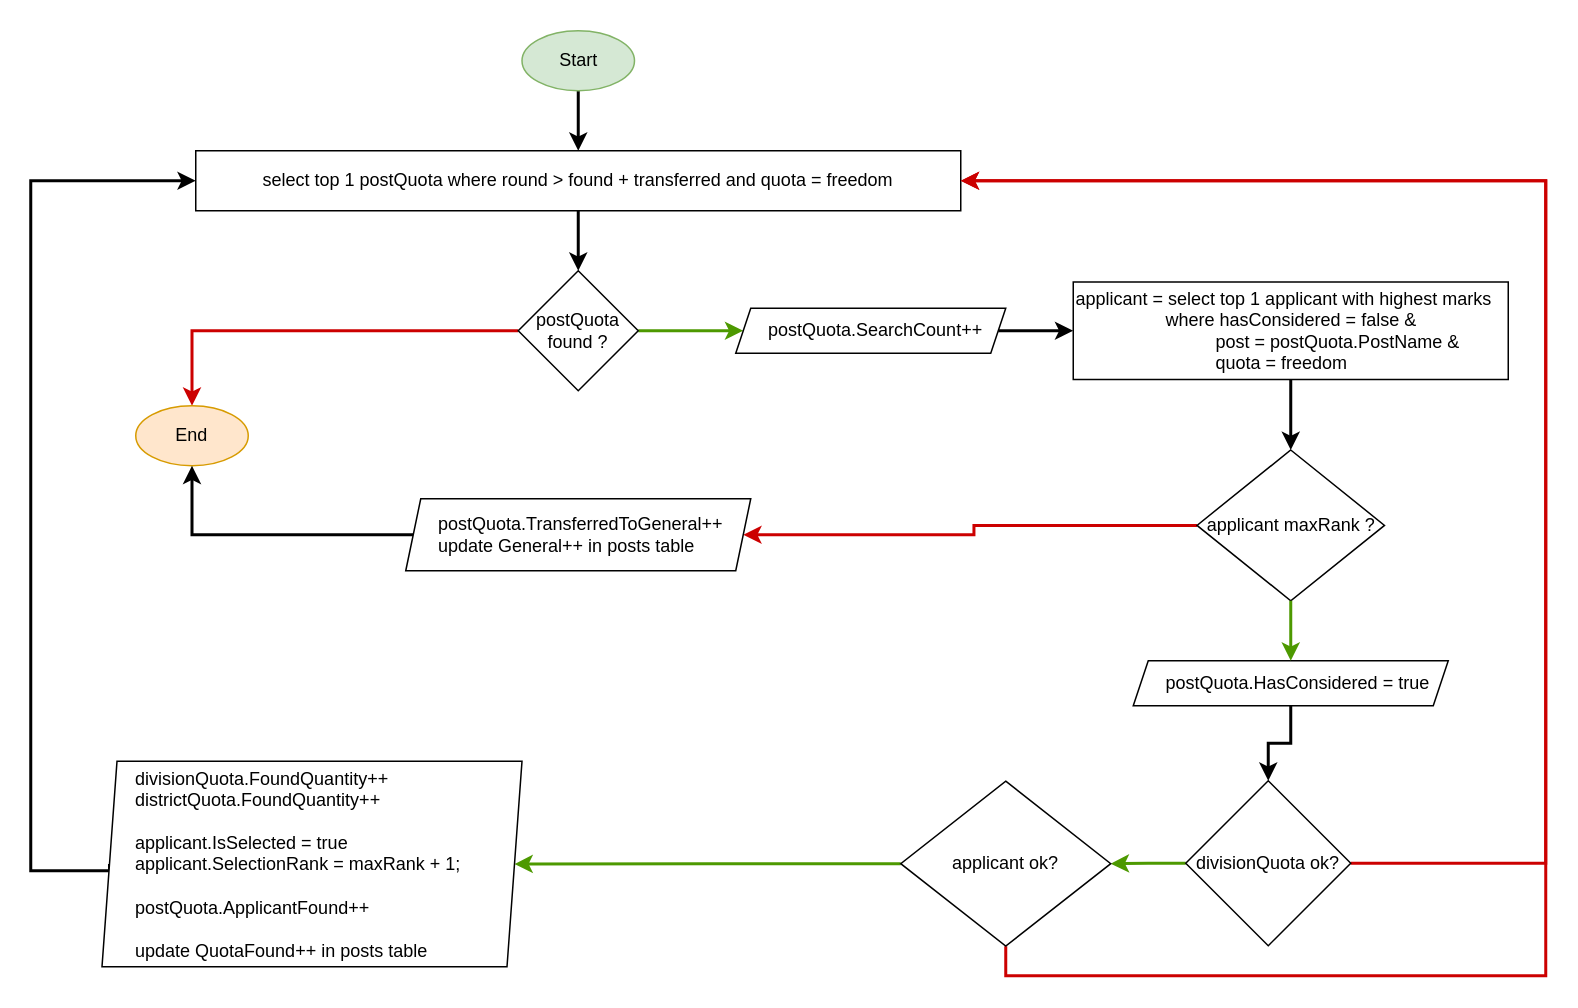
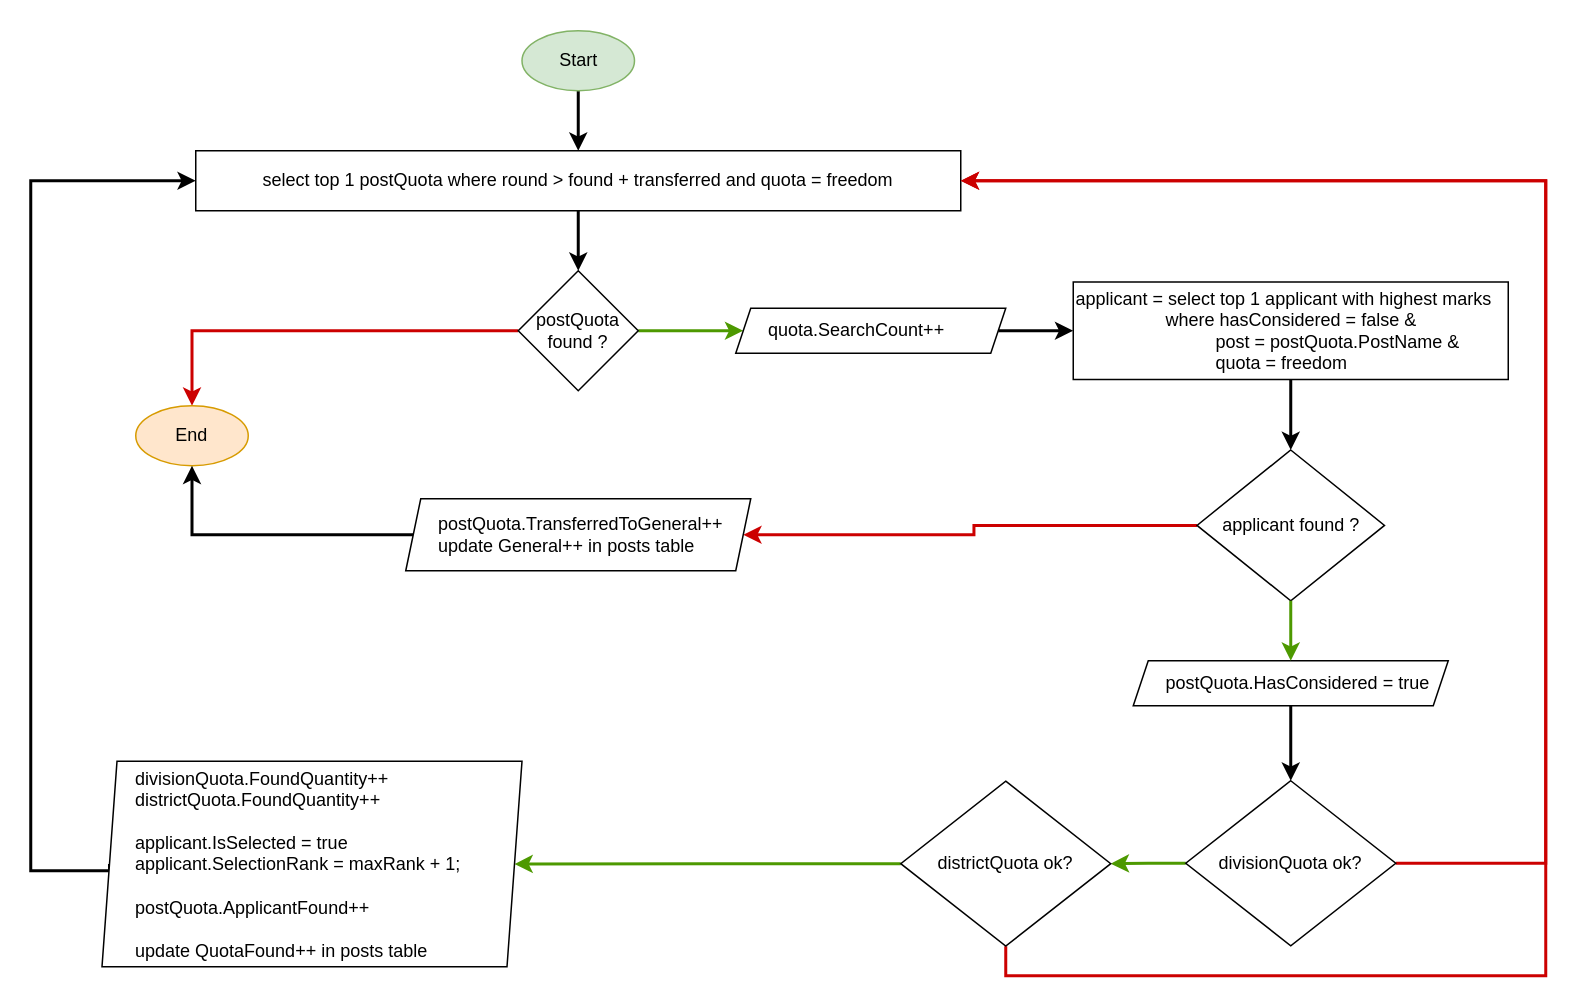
node "postQuota.SearchCount++": label "postQuota.SearchCount++" -> "quota.SearchCount++"
node "applicant maxRank ?": label "applicant maxRank ?" -> "applicant found ?"
node "applicant ok?": label "applicant ok?" -> "districtQuota ok?"
node "divisionQuota ok?": size 165x165 -> 210x165
